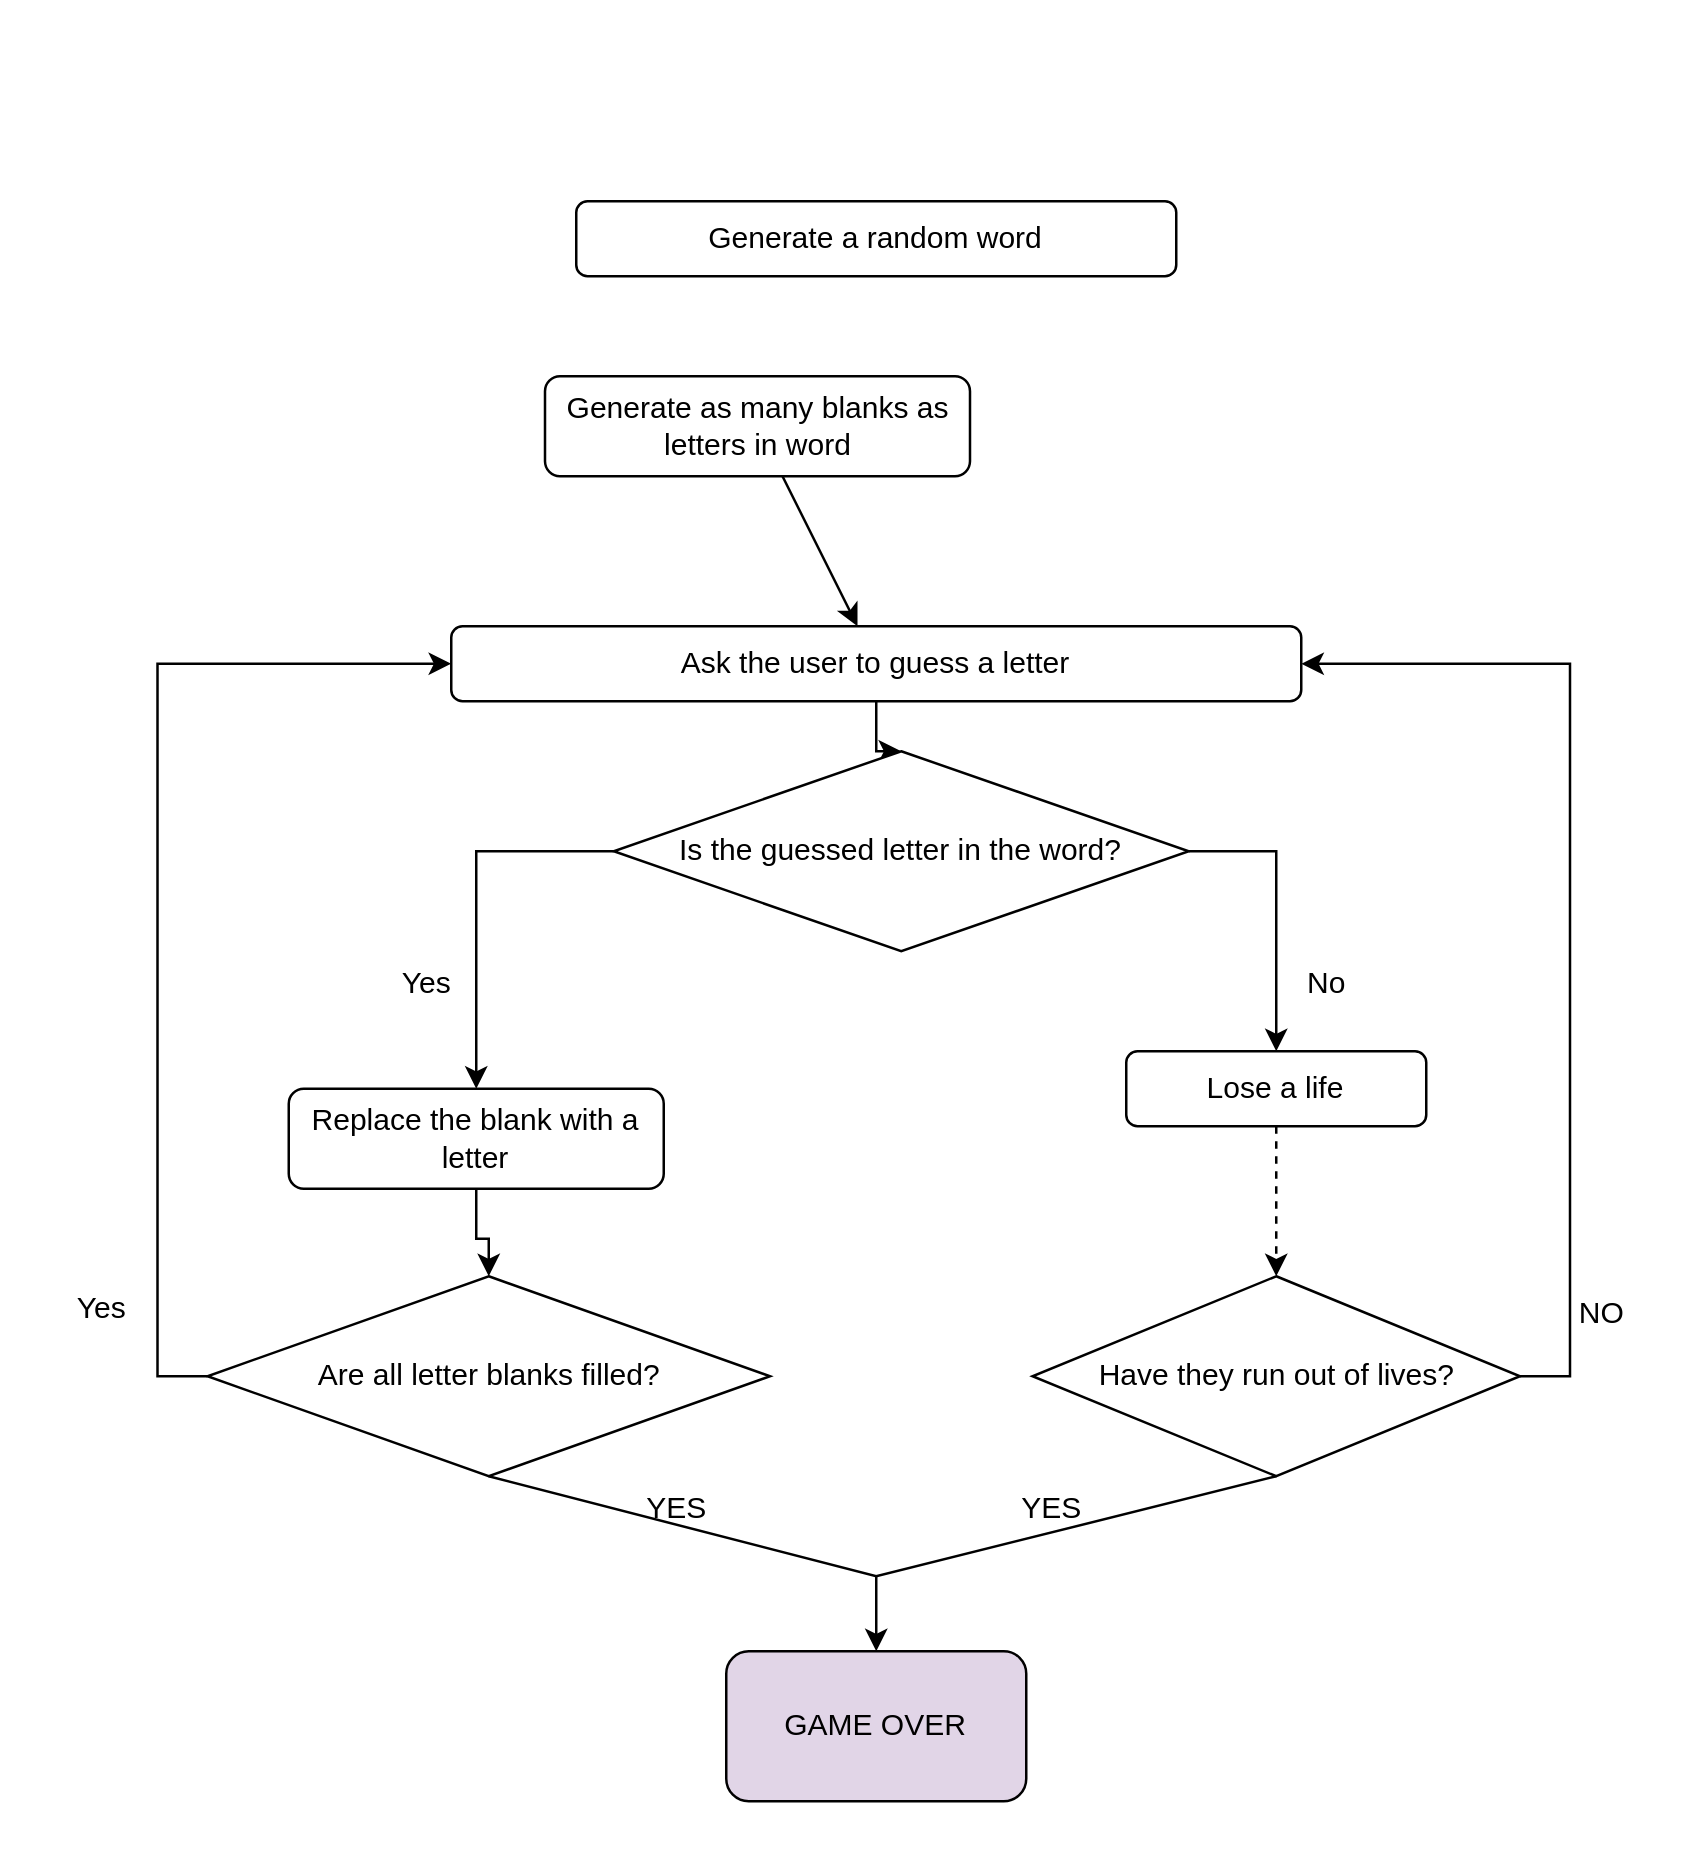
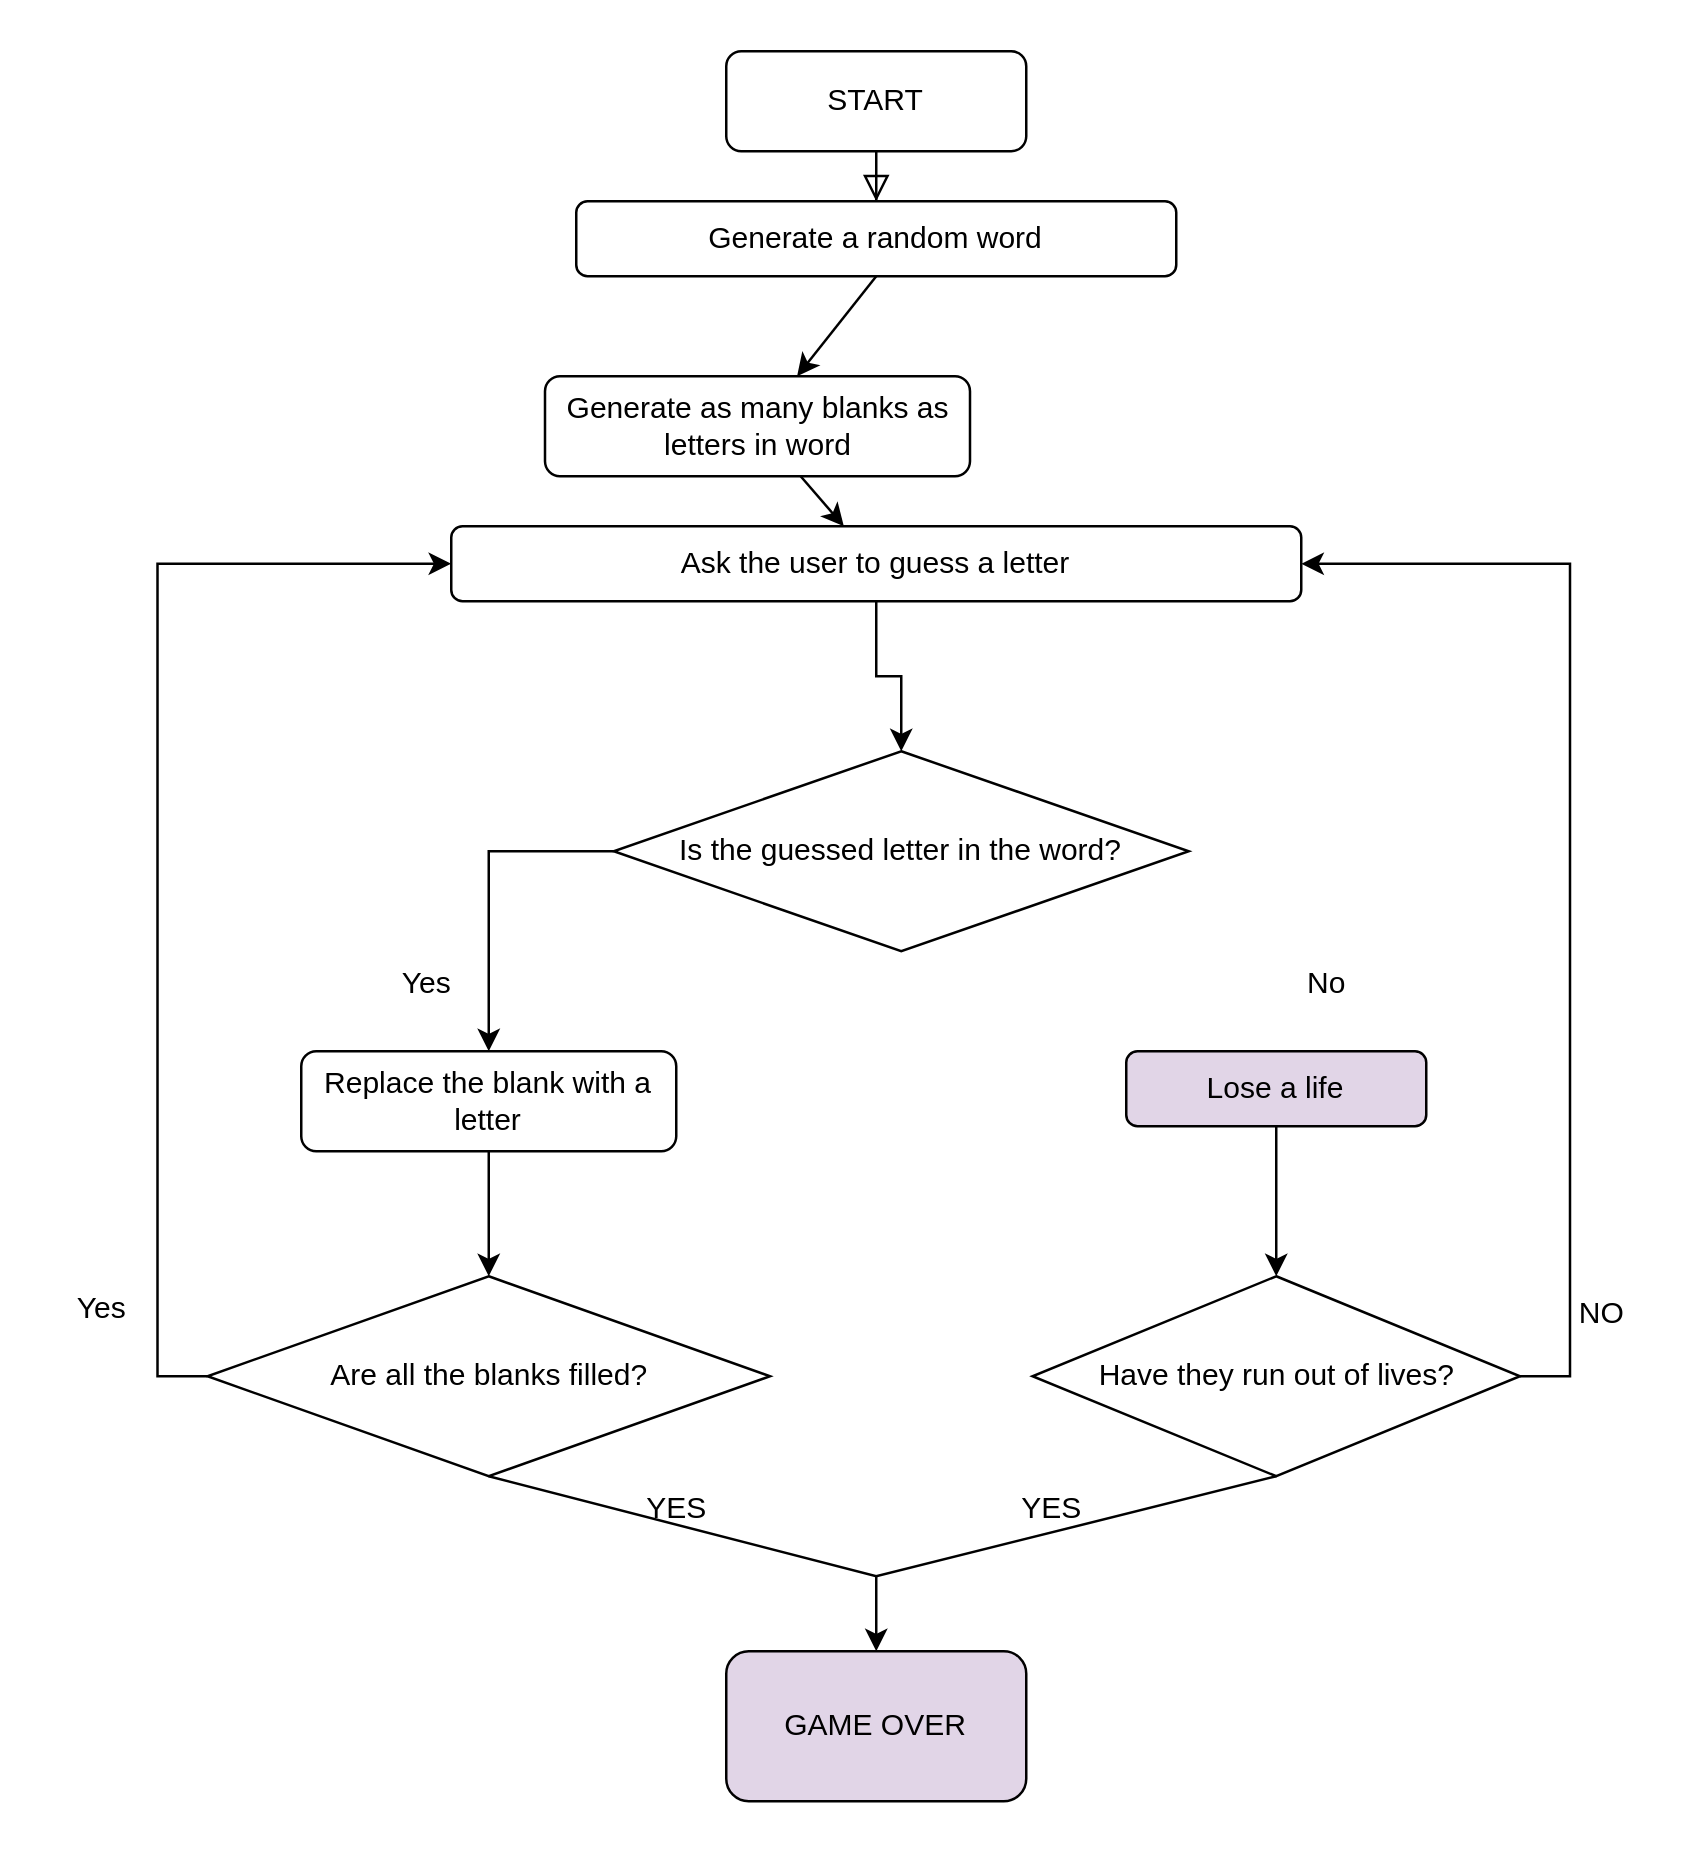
node "START": added
edge "START" -> "Generate a random word": added
edge "Generate a random word" -> "Generate as many blanks as letters in word": added
node "Ask the user to guess a letter": moved (876, 664) -> (876, 564)
edge "Is the guessed letter in the word?" -> "Lose a life": removed
node "Lose a life": fillcolor #ffffff -> #e1d5e7
node "Replace the blank with a letter": moved (476, 1139) -> (489, 1101)
edge "Lose a life" -> "Have they run out of lives?": style dashed -> solid
node "Are all letter blanks filled?": label "Are all letter blanks filled?" -> "Are all the blanks filled?"
